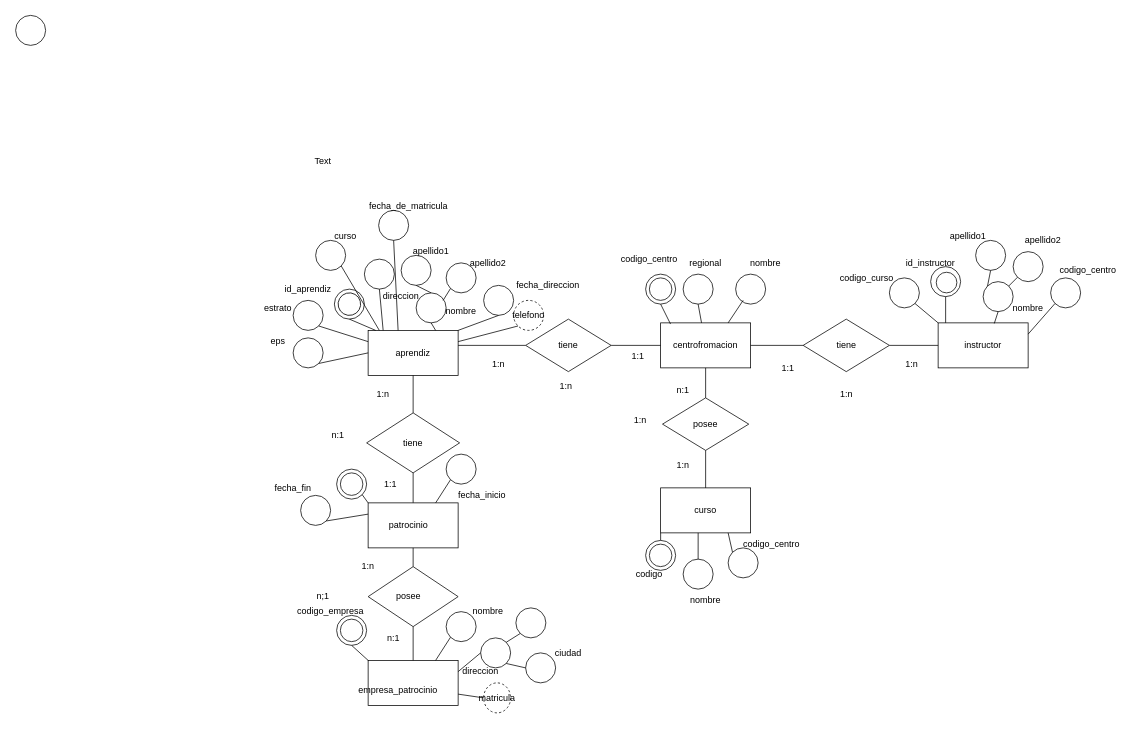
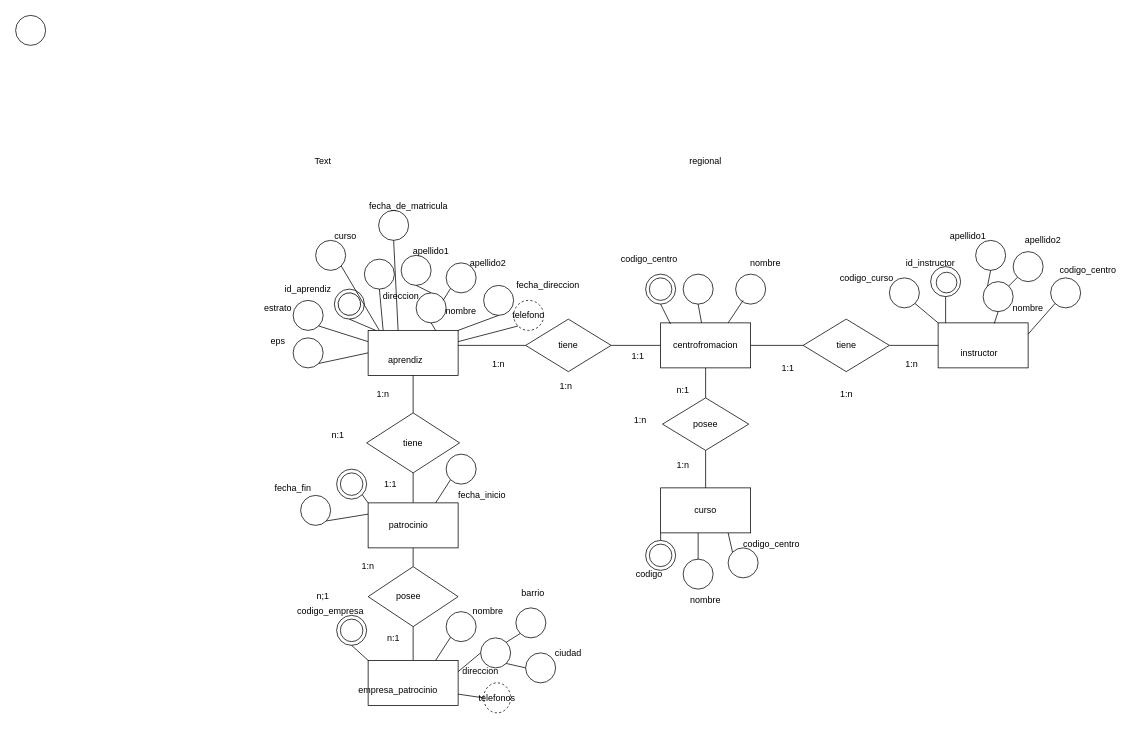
node "regional": moved (705, 263) -> (705, 162)
node "instructor": moved (983, 345) -> (979, 353)
node "aprendiz": moved (413, 353) -> (405, 360)
node "barrio": added
node "matricula": label "matricula" -> "telefonos"
